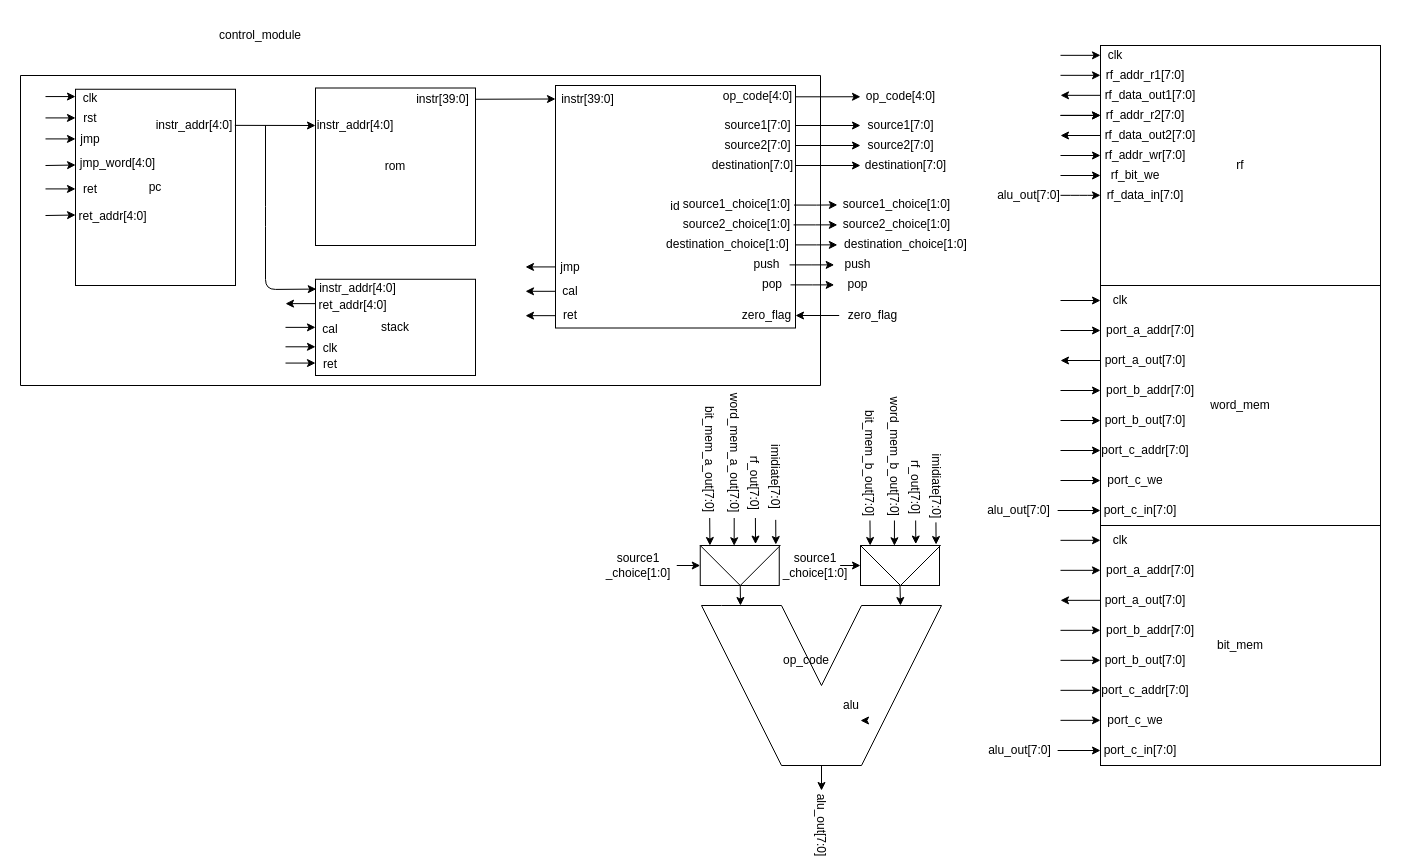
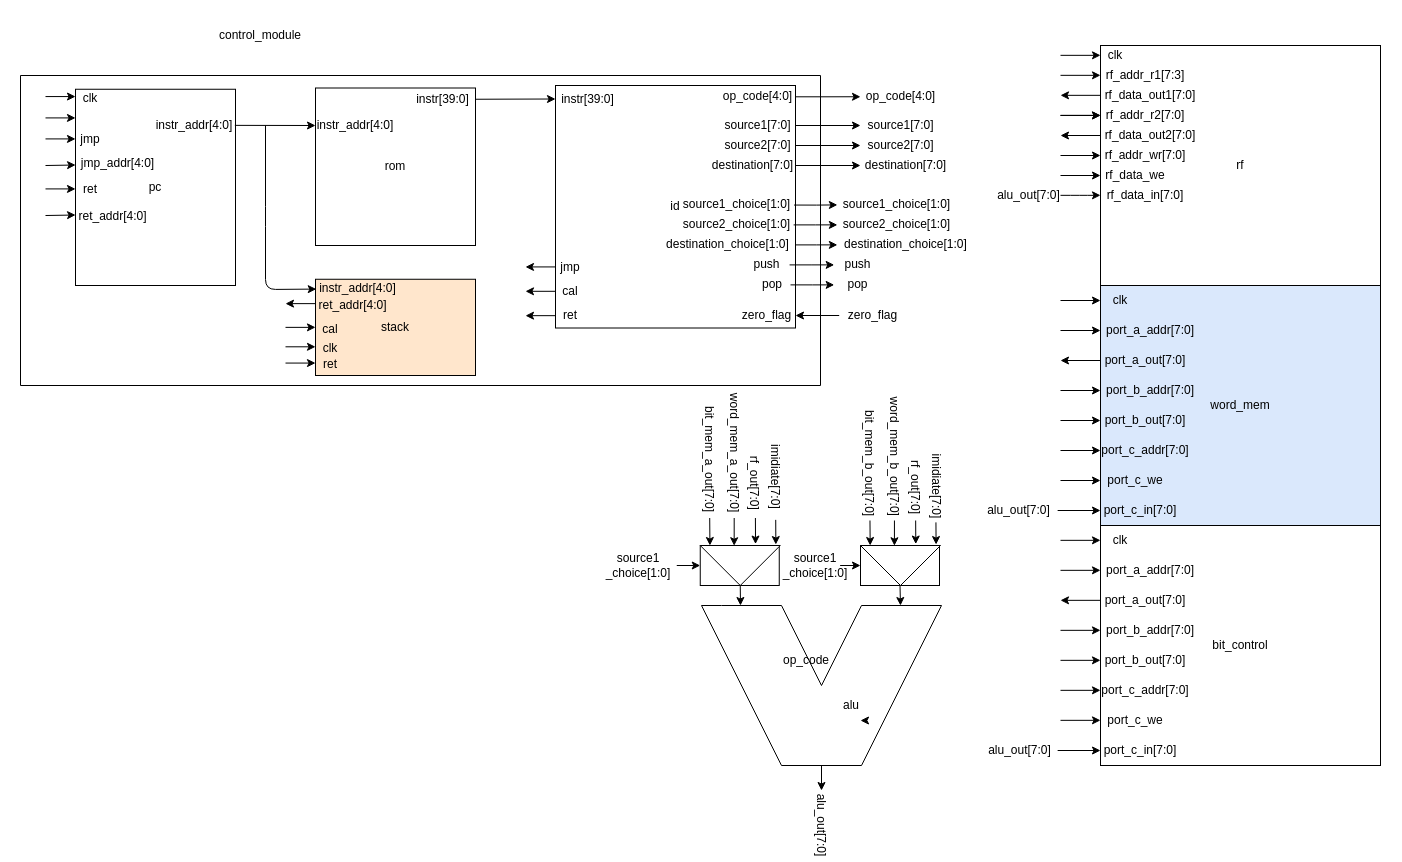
node "rf_addr_r1[7:0]": label "rf_addr_r1[7:0]" -> "rf_addr_r1[7:3]"
node "rst": removed
node "jmp_word[4:0]": label "jmp_word[4:0]" -> "jmp_addr[4:0]"
node "rf_bit_we": label "rf_bit_we" -> "rf_data_we"
node "stack": fillcolor #ffffff -> #ffe6cc
node "word_mem": fillcolor #ffffff -> #dae8fc
node "bit_mem": label "bit_mem" -> "bit_control"
